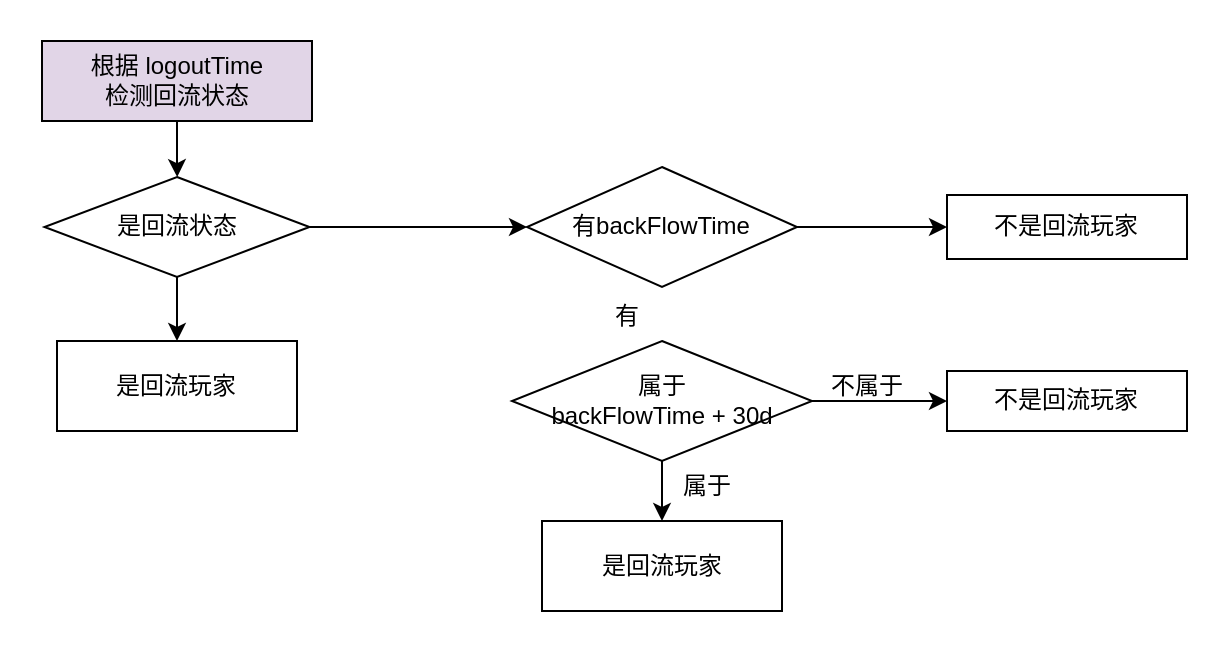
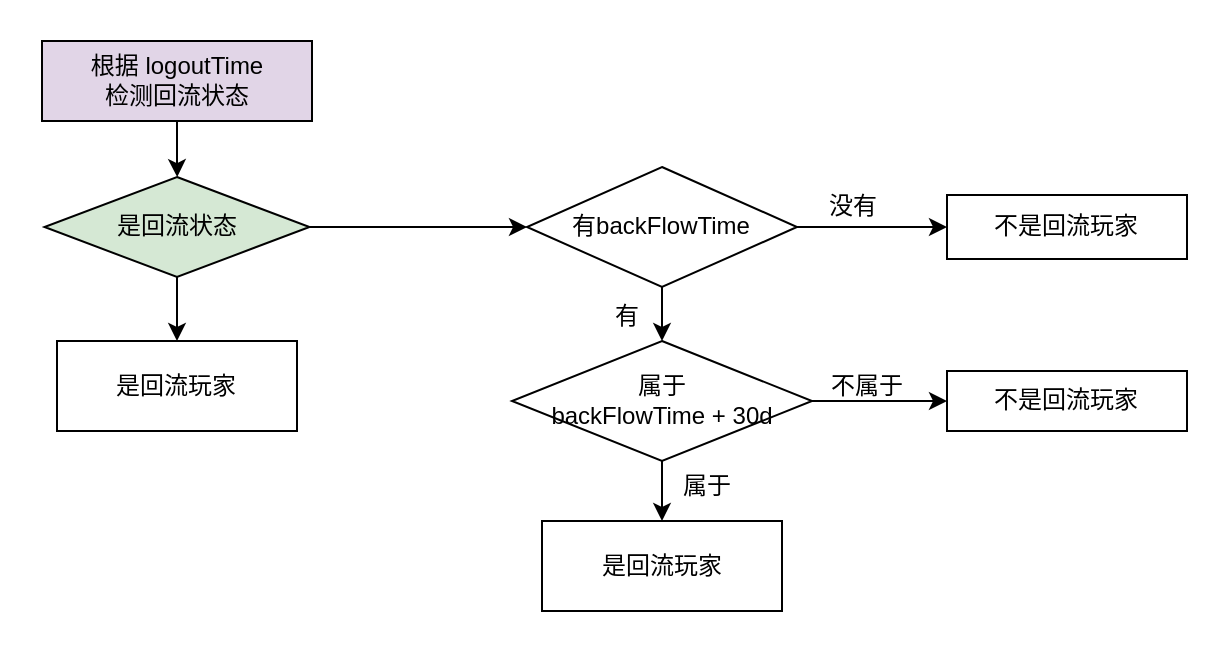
node "没有": added
node "是回流状态": fillcolor #ffffff -> #d5e8d4
edge "有backFlowTime" -> "属于 backFlowTime + 30d": added
